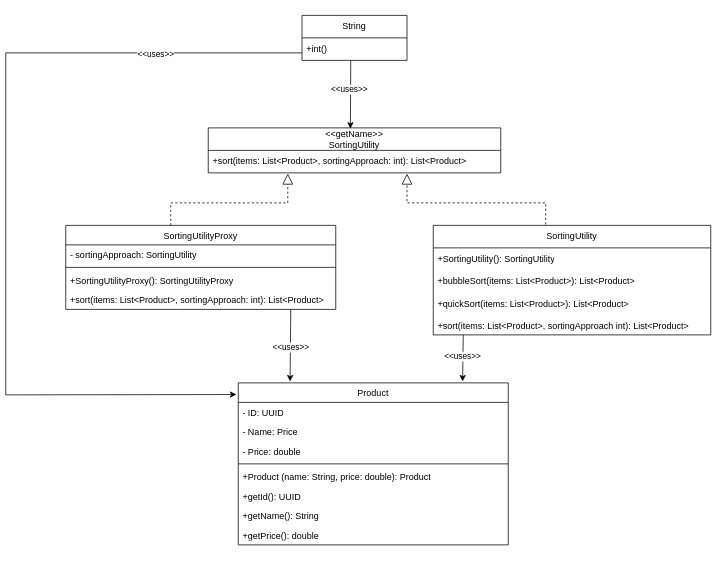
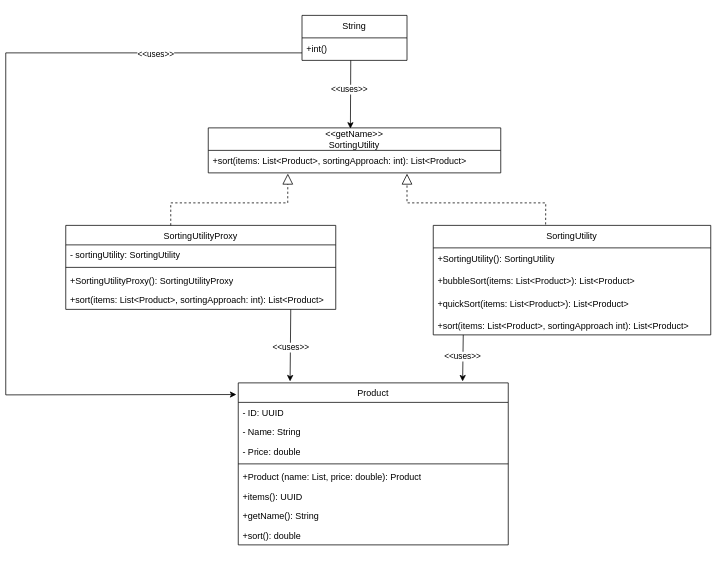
node "- sortingApproach: SortingUtility": label "- sortingApproach: SortingUtility" -> "- sortingUtility: SortingUtility"
node "- Name: Price": label "- Name: Price" -> "- Name: String"
node "+Product (name: String, price: double): Product": label "+Product (name: String, price: double): Product" -> "+Product (name: List, price: double): Product"
node "+getId(): UUID": label "+getId(): UUID" -> "+items(): UUID"
node "+getPrice(): double": label "+getPrice(): double" -> "+sort(): double"
